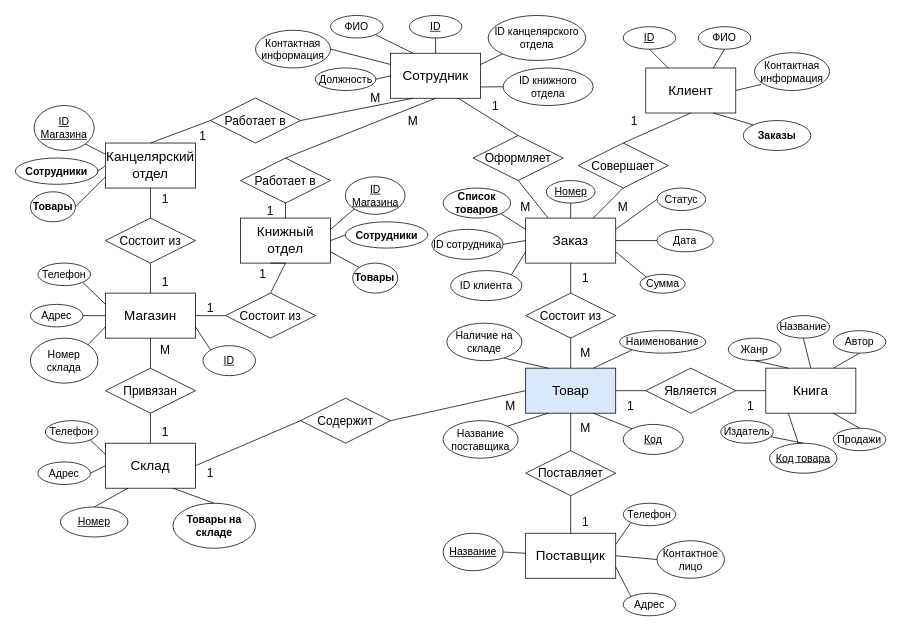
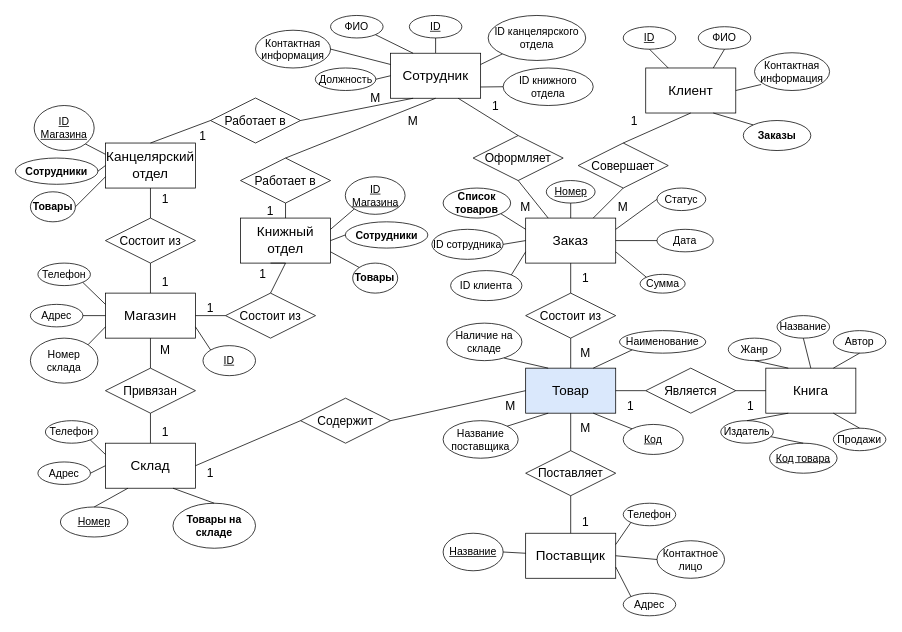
edge "Книга" -- "Код товара": now "Книга" -- "Издатель"
